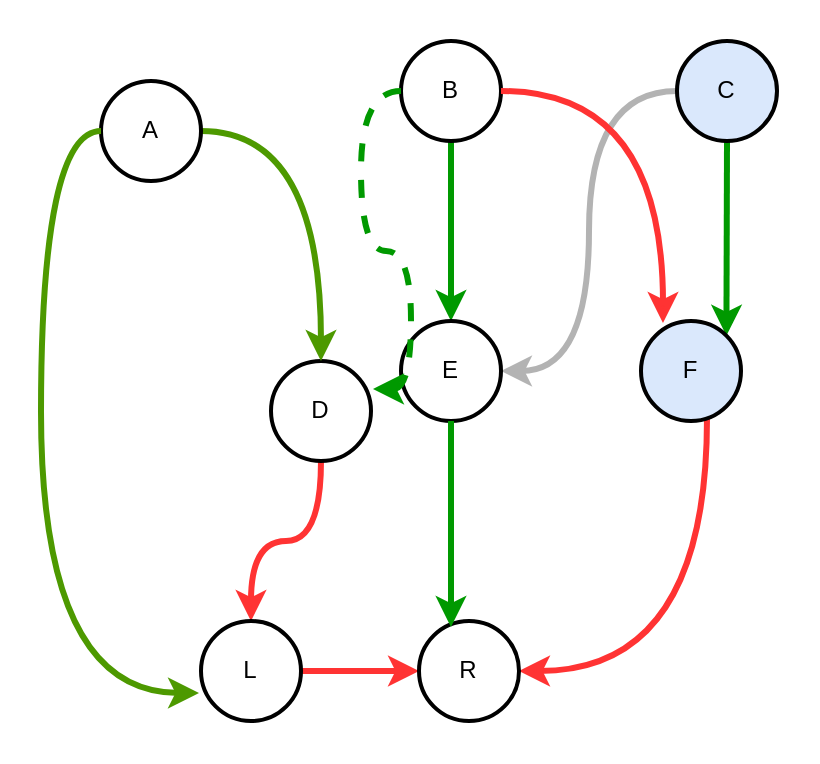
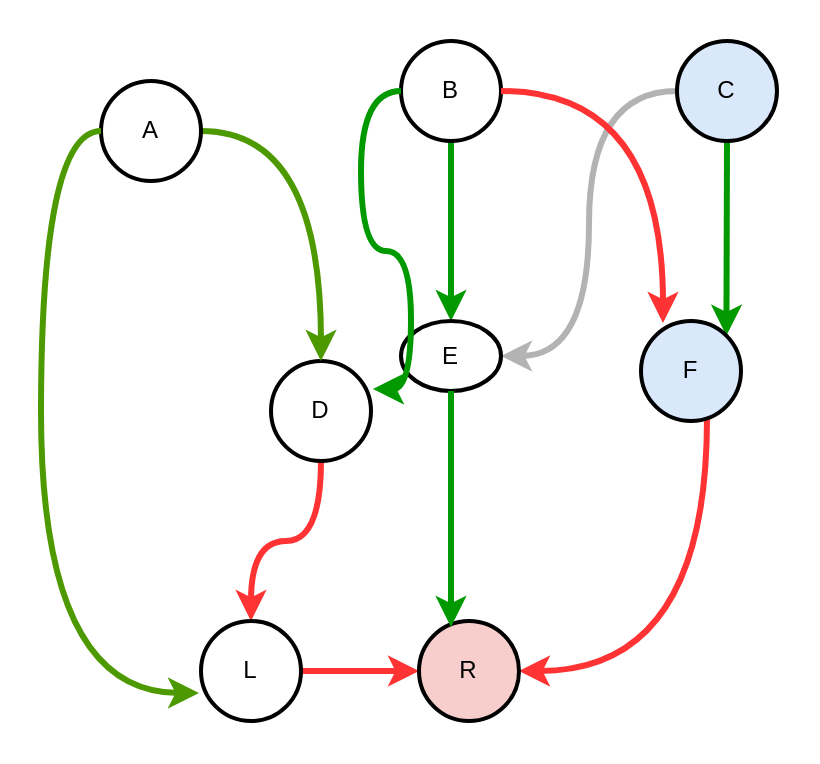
edge "B" -> "D": style dashed -> solid
node "E": size 100x100 -> 100x70
node "R": fillcolor #ffffff -> #f8cecc
